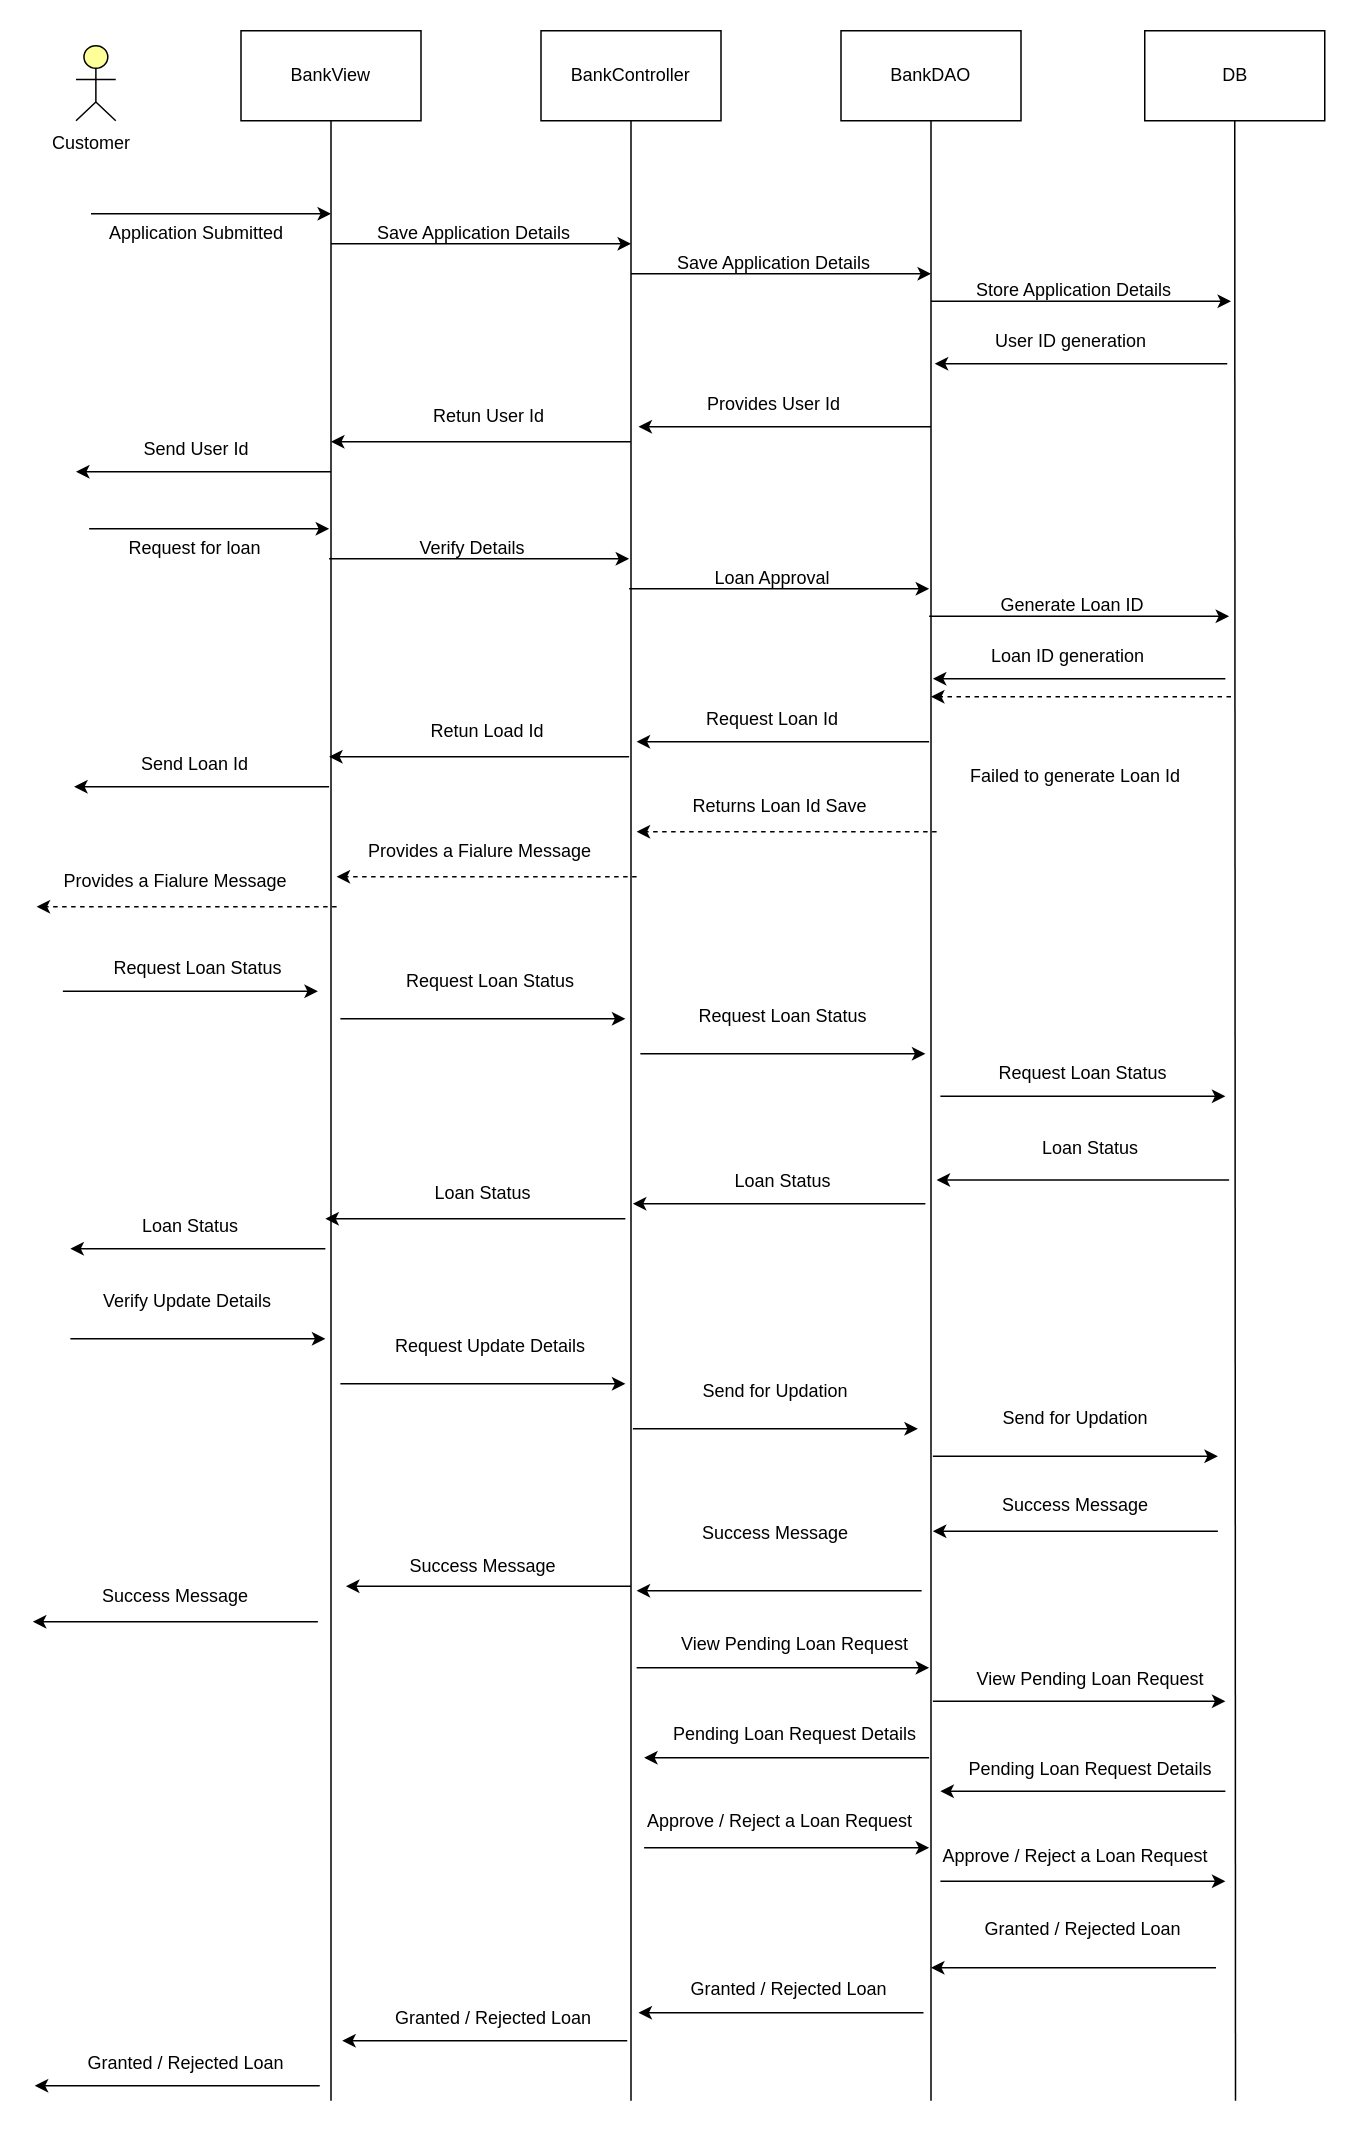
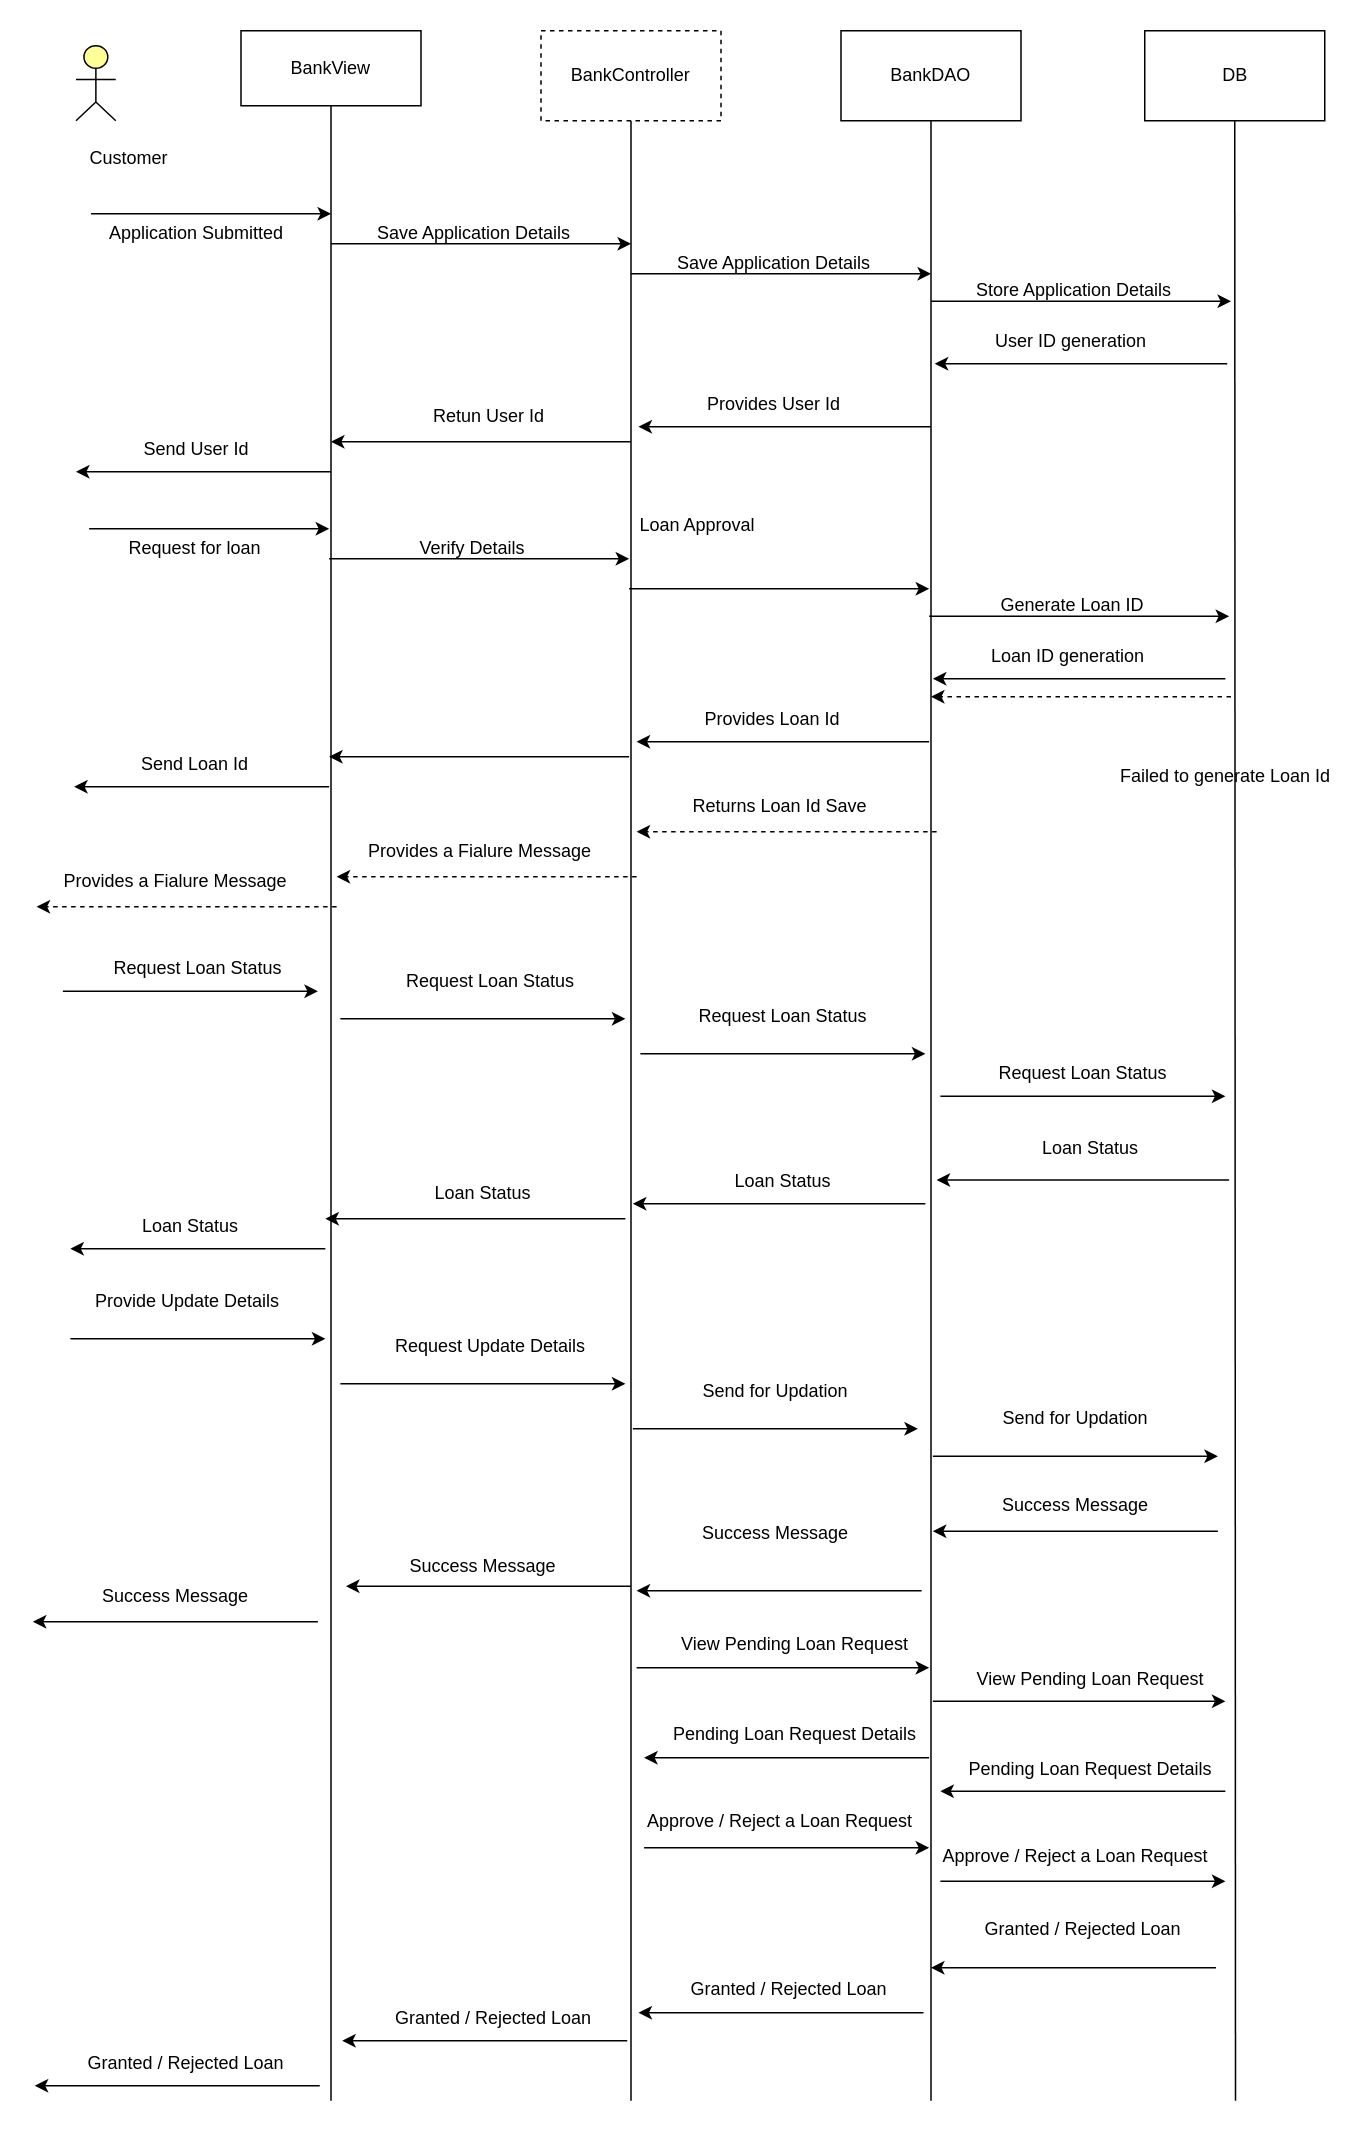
node "BankView": size 180x90 -> 180x75
node "BankController": style solid -> dashed
node "Customer": moved (91, 143) -> (128, 158)
node "Loan Approval": moved (771, 578) -> (696, 526)
node "Request Loan Id": label "Request Loan Id" -> "Provides Loan Id"
node "Retun Load Id": removed
node "Failed to generate Loan Id": moved (1075, 776) -> (1225, 776)
node "Verify Update Details": label "Verify Update Details" -> "Provide Update Details"
